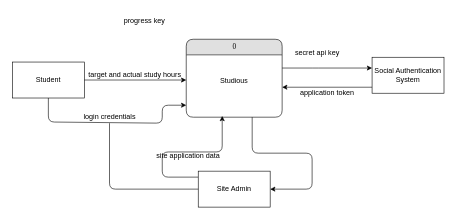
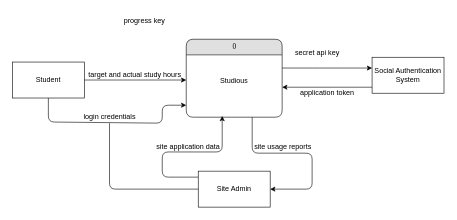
node "site usage reports": added
node "site application data": moved (188, 156) -> (188, 147)
